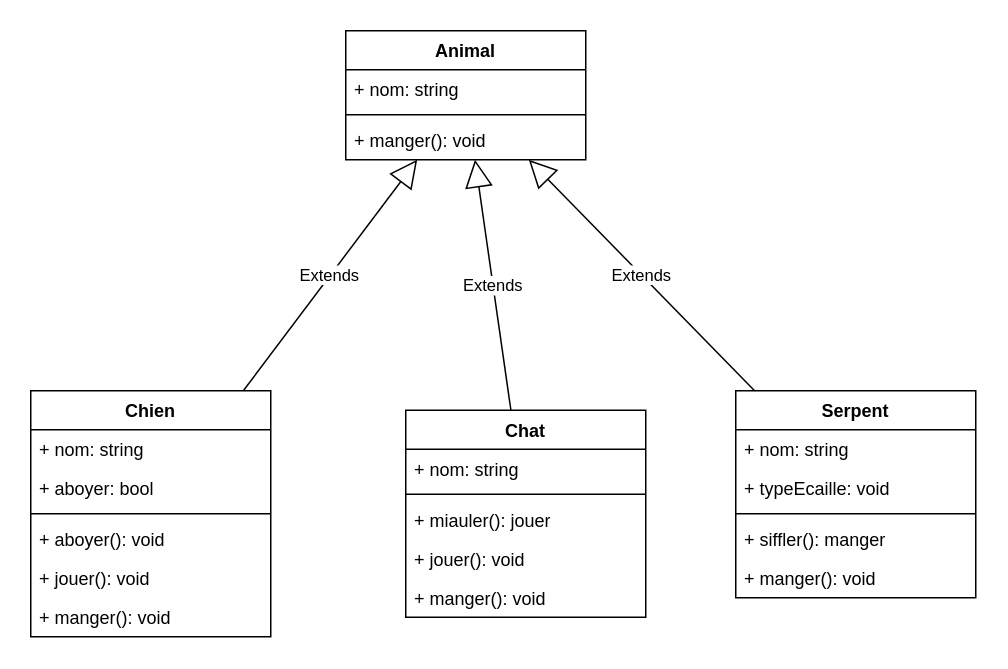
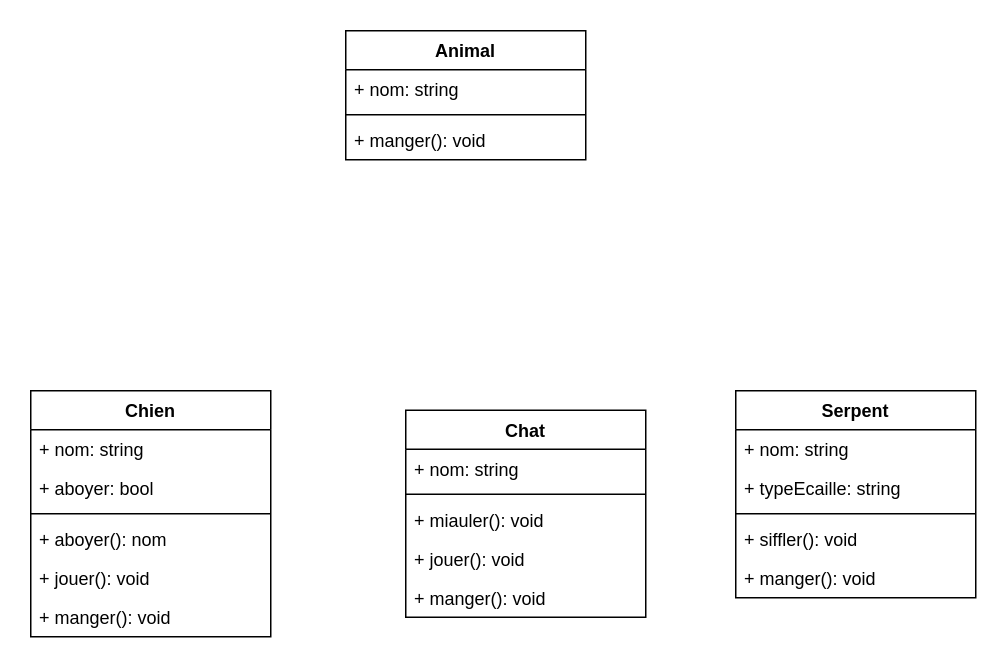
edge "Serpent" -> "Animal": removed, label "Extends"
edge "Chien" -> "Animal": removed, label "Extends"
edge "Chat" -> "Animal": removed, label "Extends"
node "+ typeEcaille: void": label "+ typeEcaille: void" -> "+ typeEcaille: string"
node "+ miauler(): jouer": label "+ miauler(): jouer" -> "+ miauler(): void"
node "+ aboyer(): void": label "+ aboyer(): void" -> "+ aboyer(): nom"
node "+ siffler(): manger": label "+ siffler(): manger" -> "+ siffler(): void"
